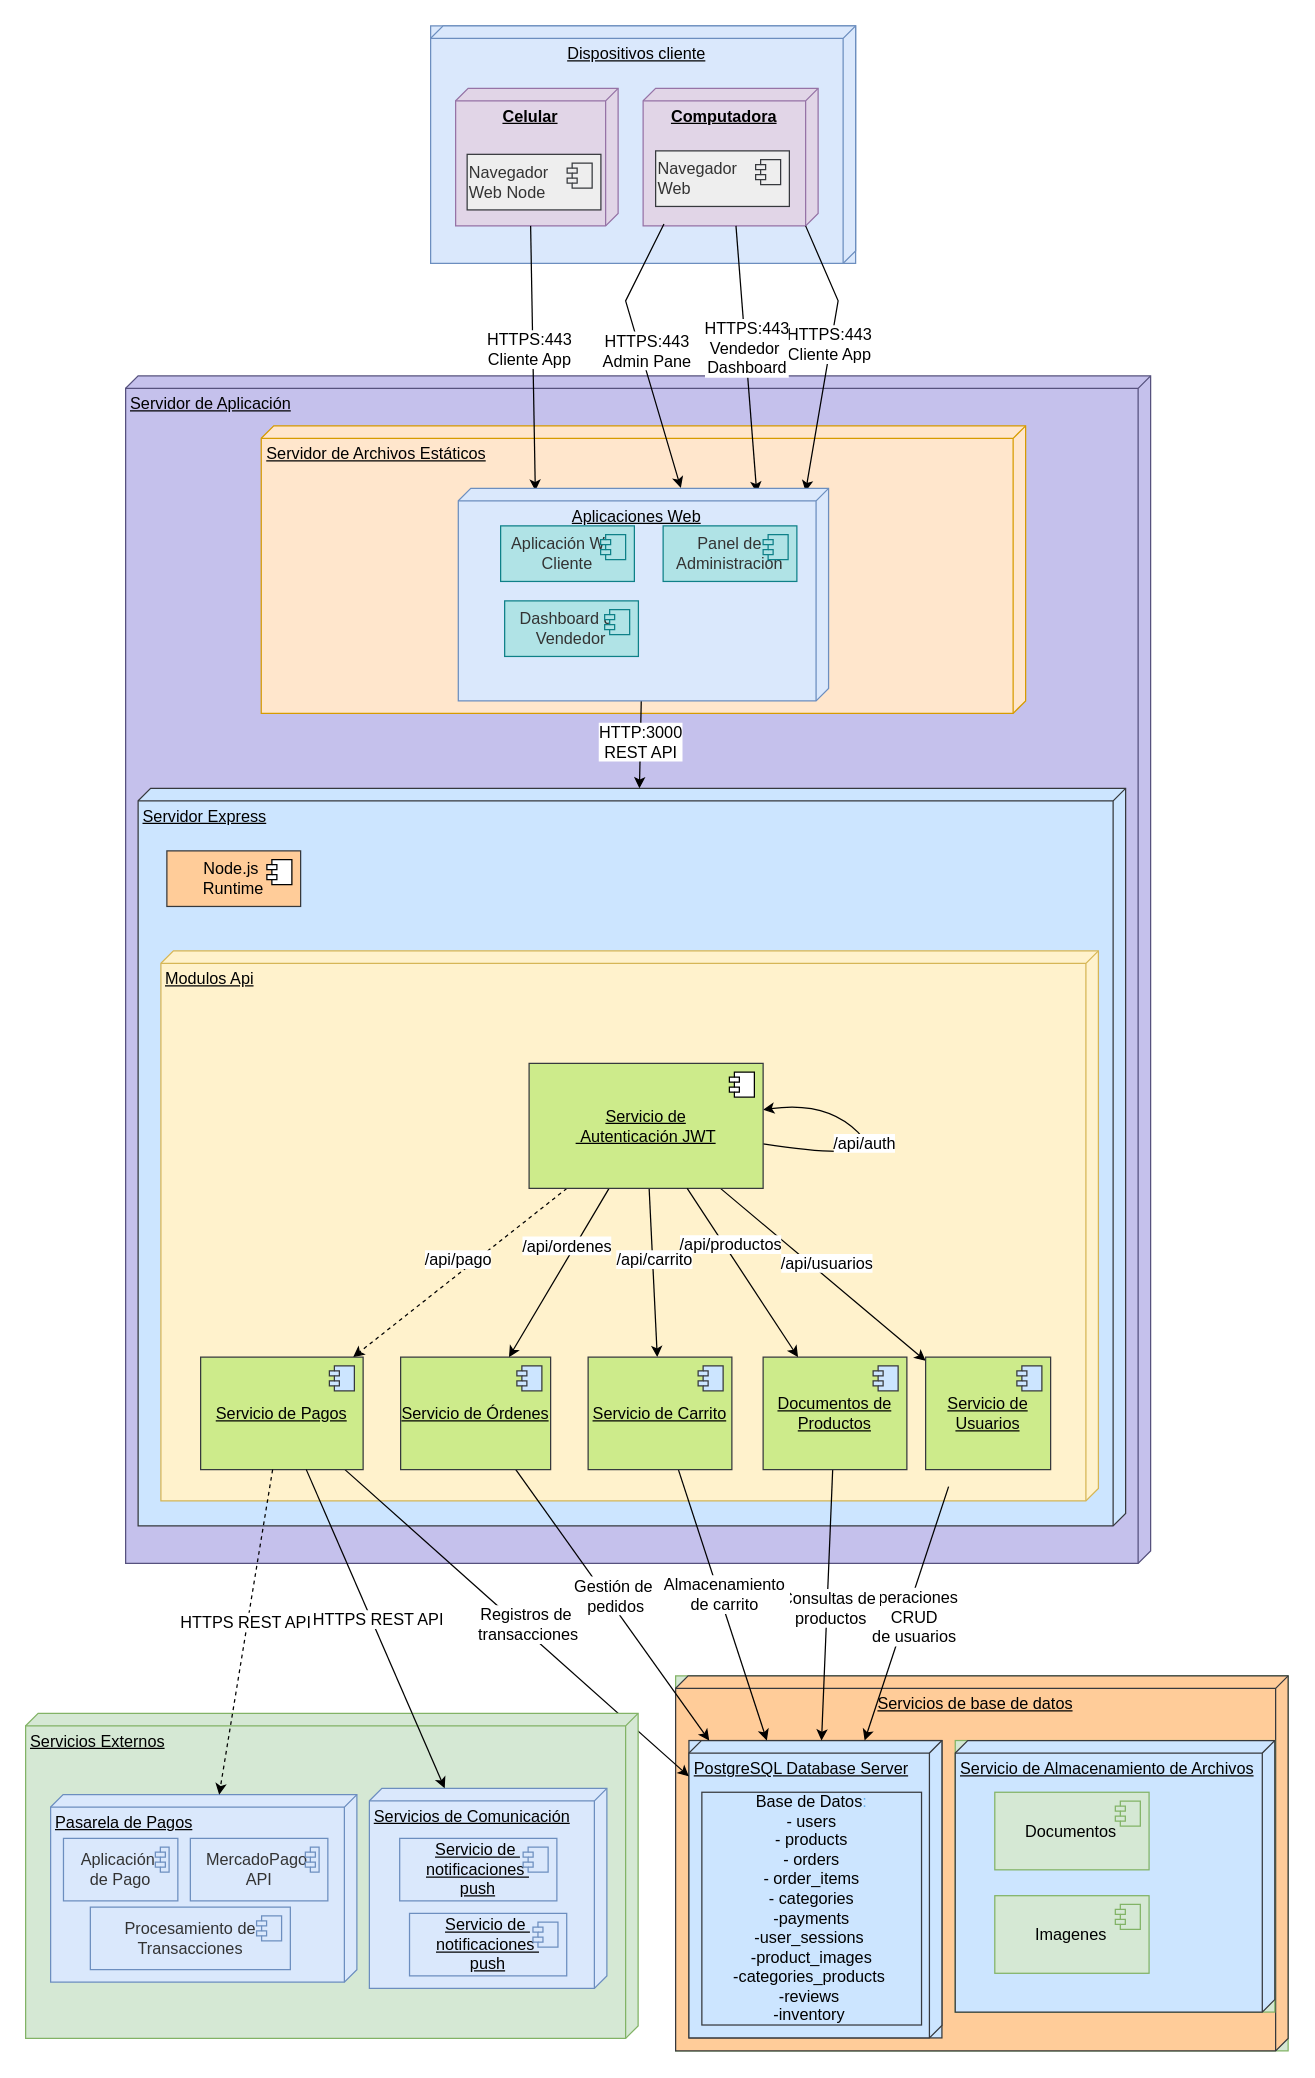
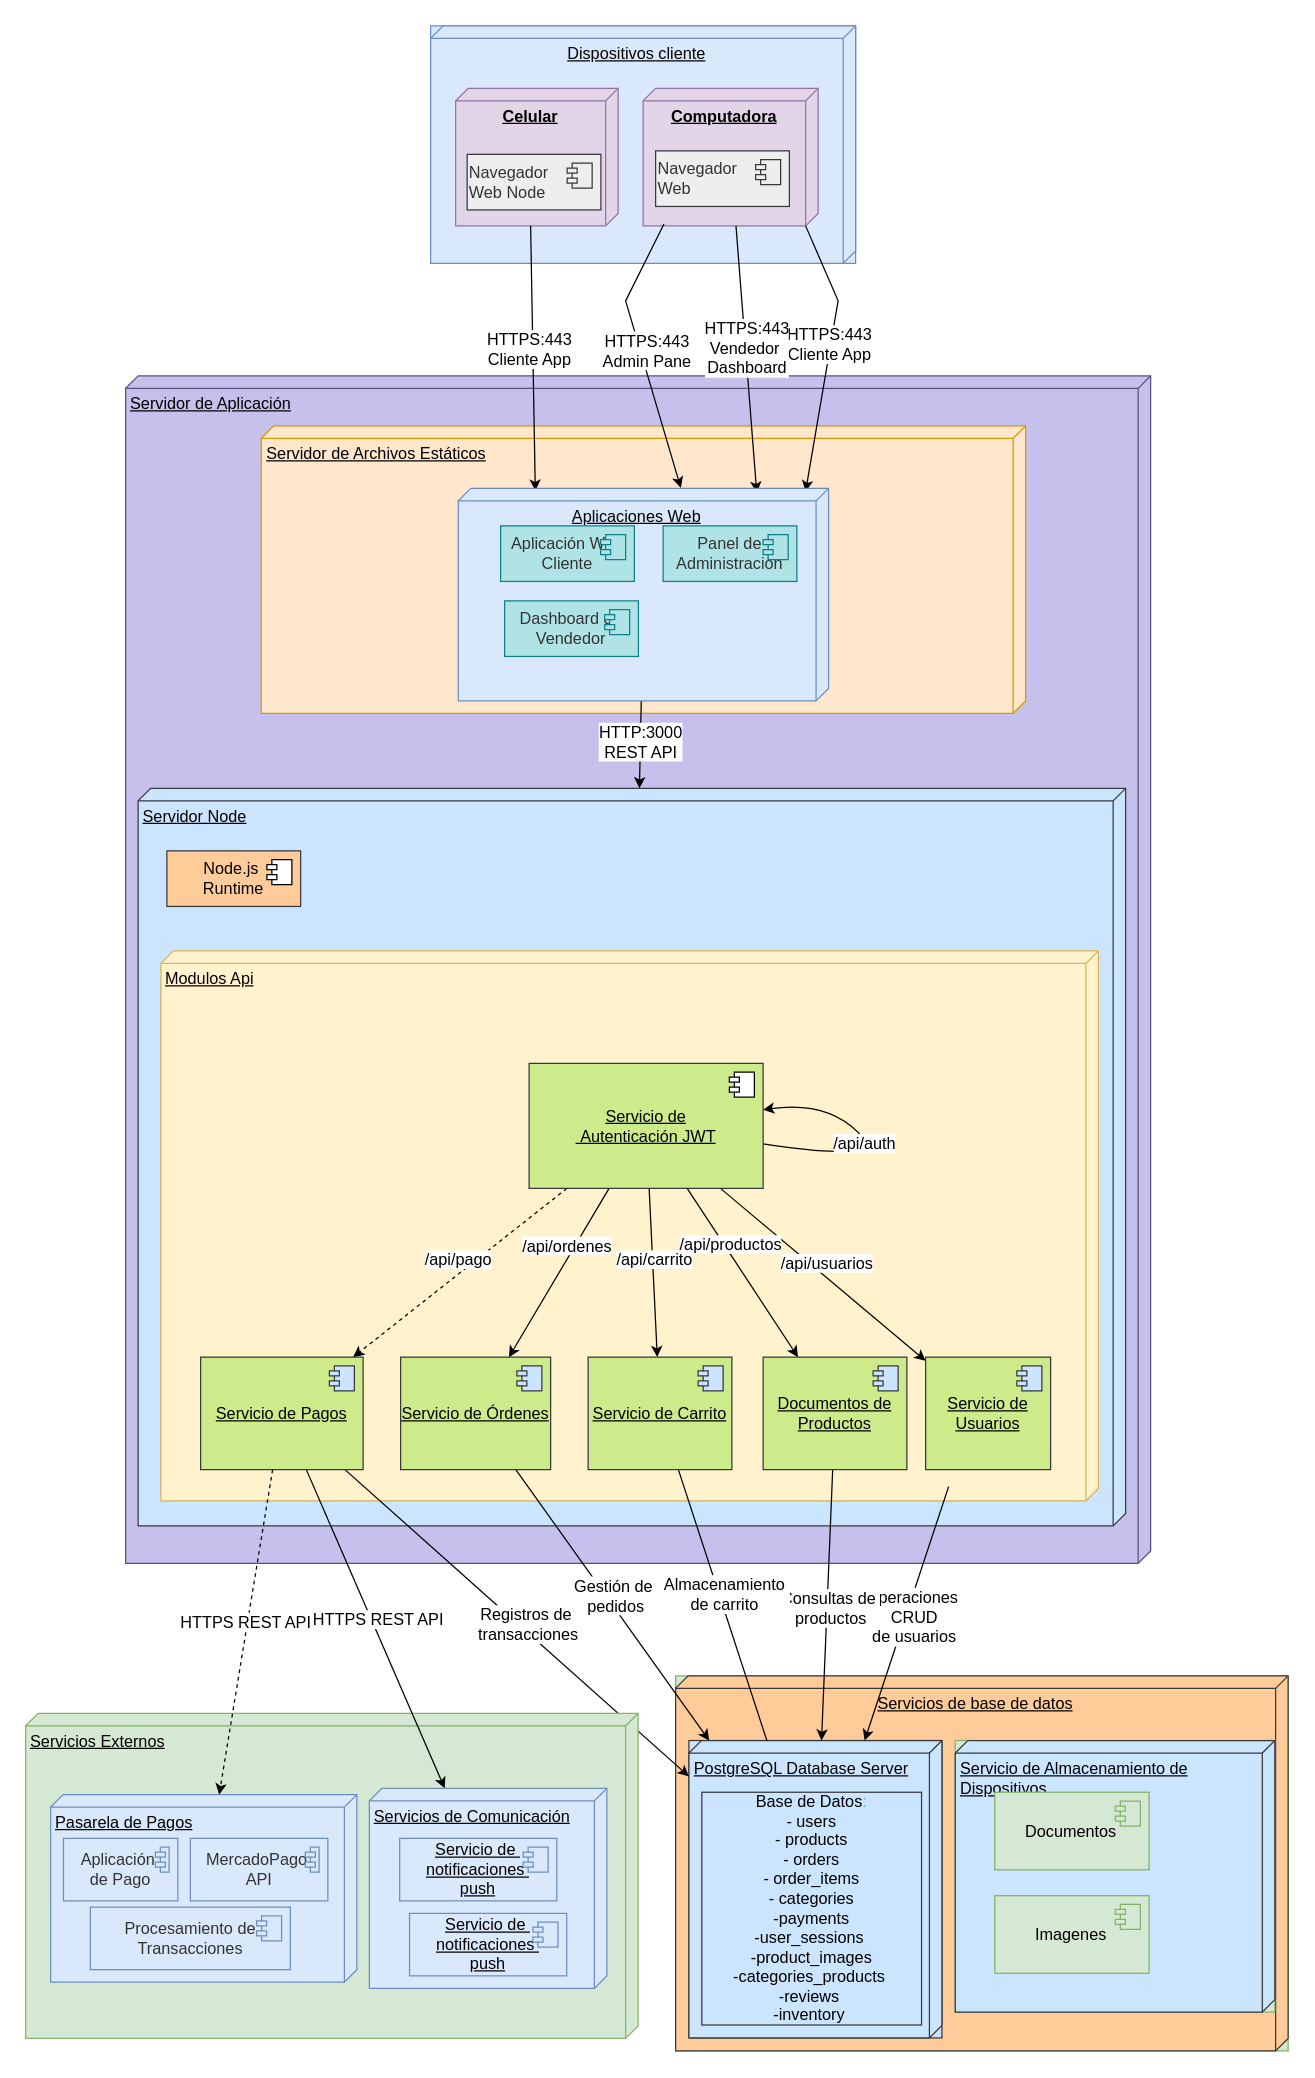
node "Servidor Express": label "Servidor Express" -> "Servidor Node"
edge "Servicio de Carrito" -> "PostgreSQL Database Server": arrowhead classic -> none
node "Servicio de Almacenamiento de Archivos": label "Servicio de Almacenamiento de Archivos" -> "Servicio de Almacenamiento de Dispositivos"
